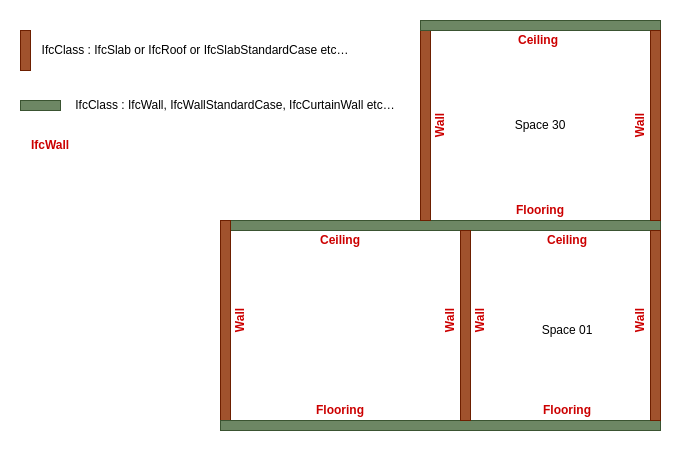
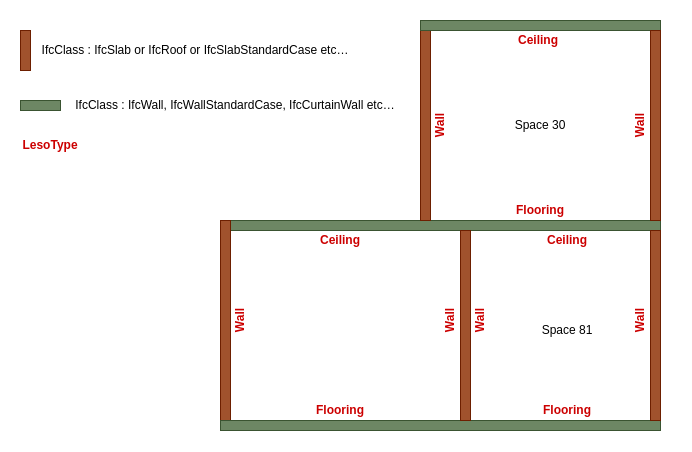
node "IfcWall": label "IfcWall" -> "LesoType"
node "Space 01": label "Space 01" -> "Space 81"
